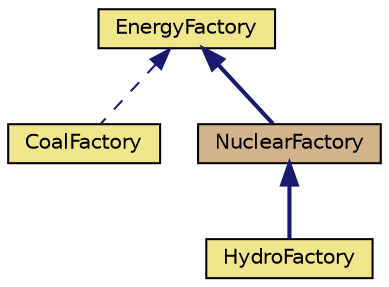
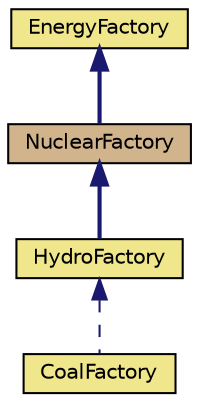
edge "CoalFactory" -> "EnergyFactory": now "CoalFactory" -> "HydroFactory"
